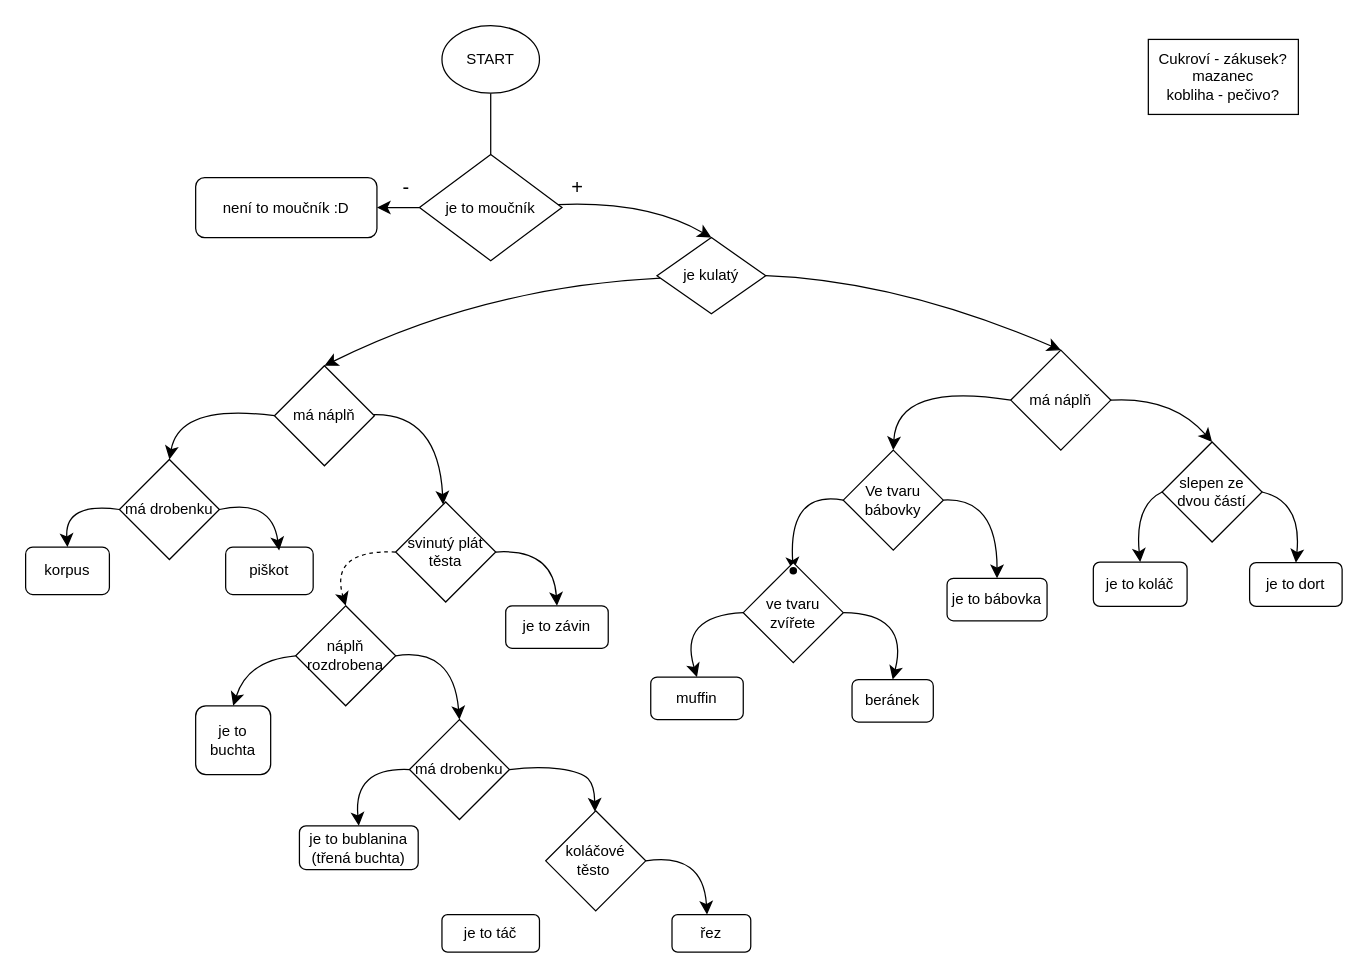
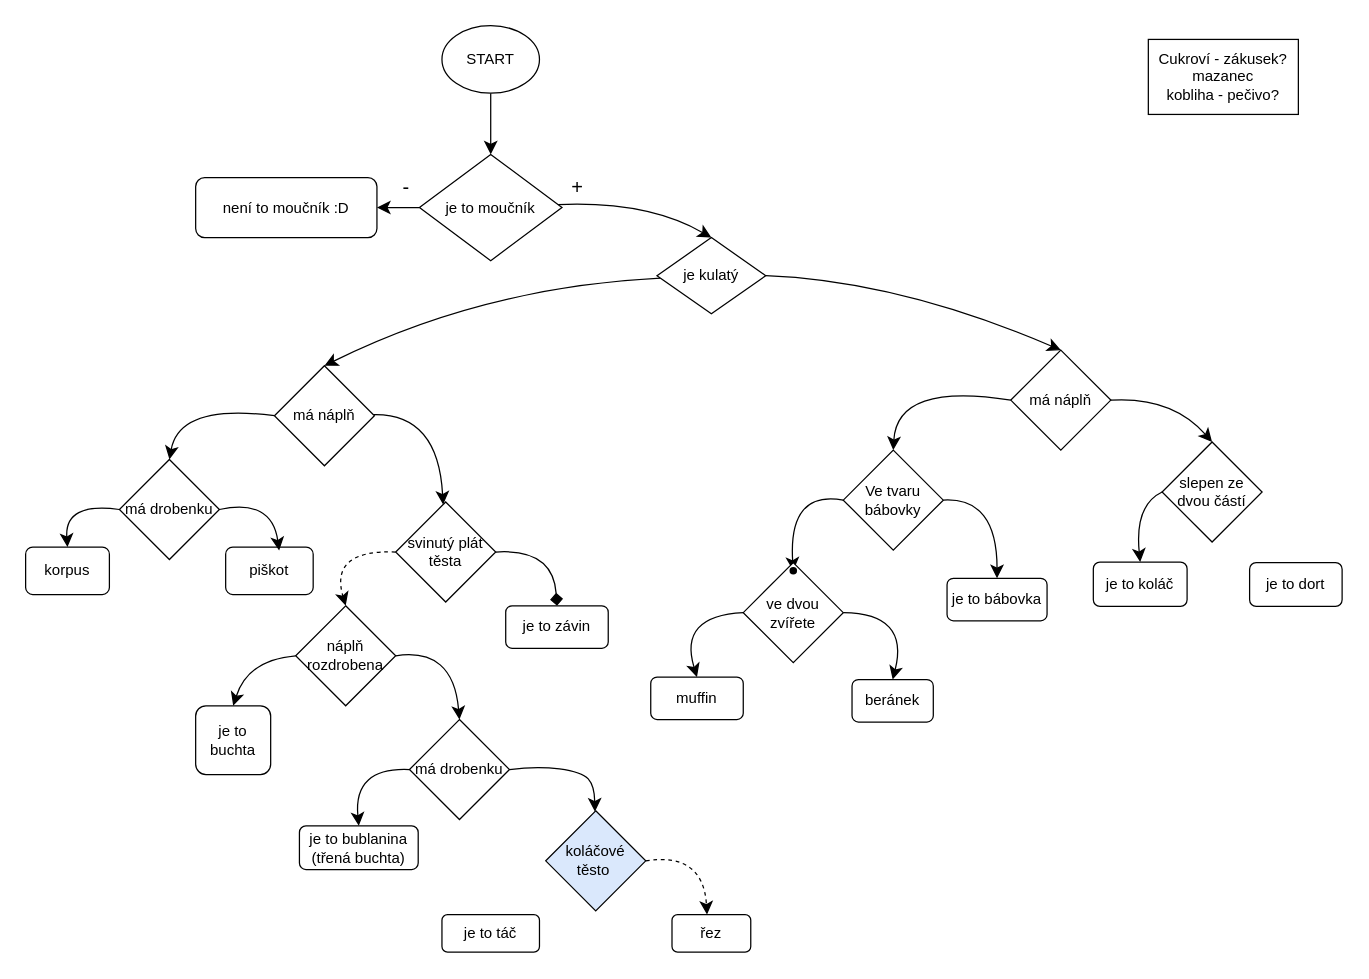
edge "START" -- "je to moučník": arrowhead none -> classic
edge "slepen ze dvou částí" -> "je to dort": removed
edge "svinutý plát těsta" -> "je to závin": arrowhead classic -> diamond
node "ve tvaru zvířete": label "ve tvaru zvířete" -> "ve dvou zvířete"
node "koláčové těsto": fillcolor #ffffff -> #dae8fc
edge "koláčové těsto" -> "řez": style solid -> dashed
